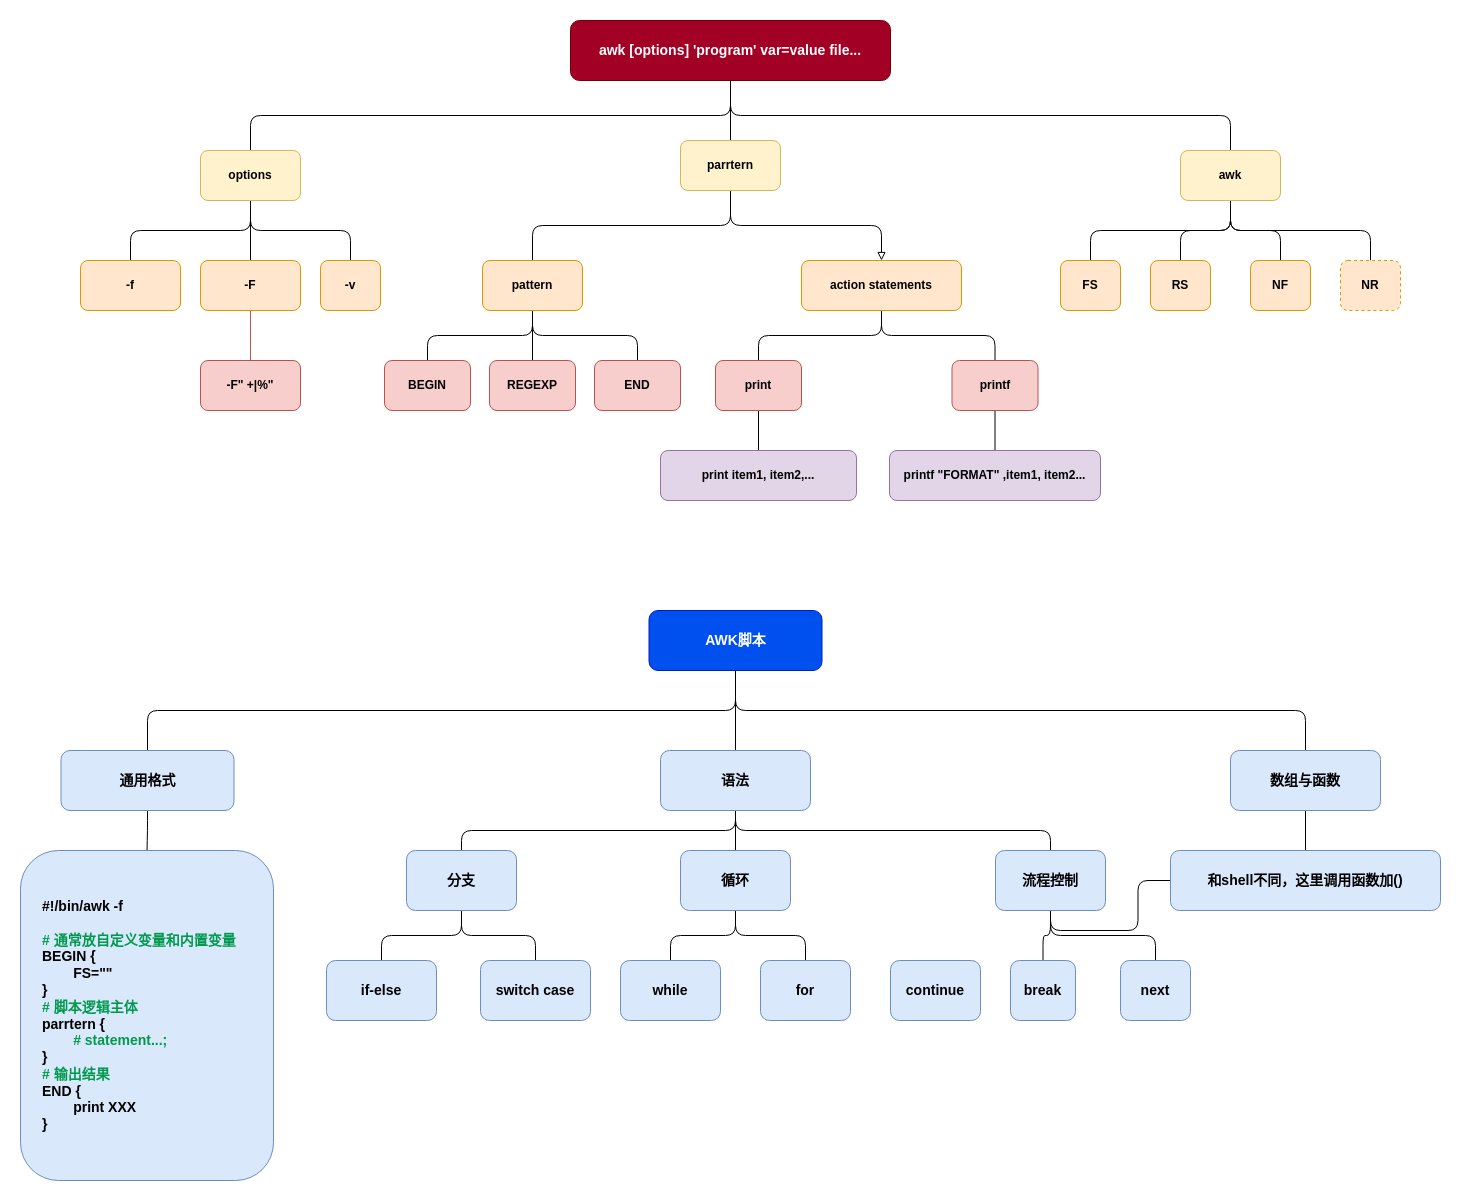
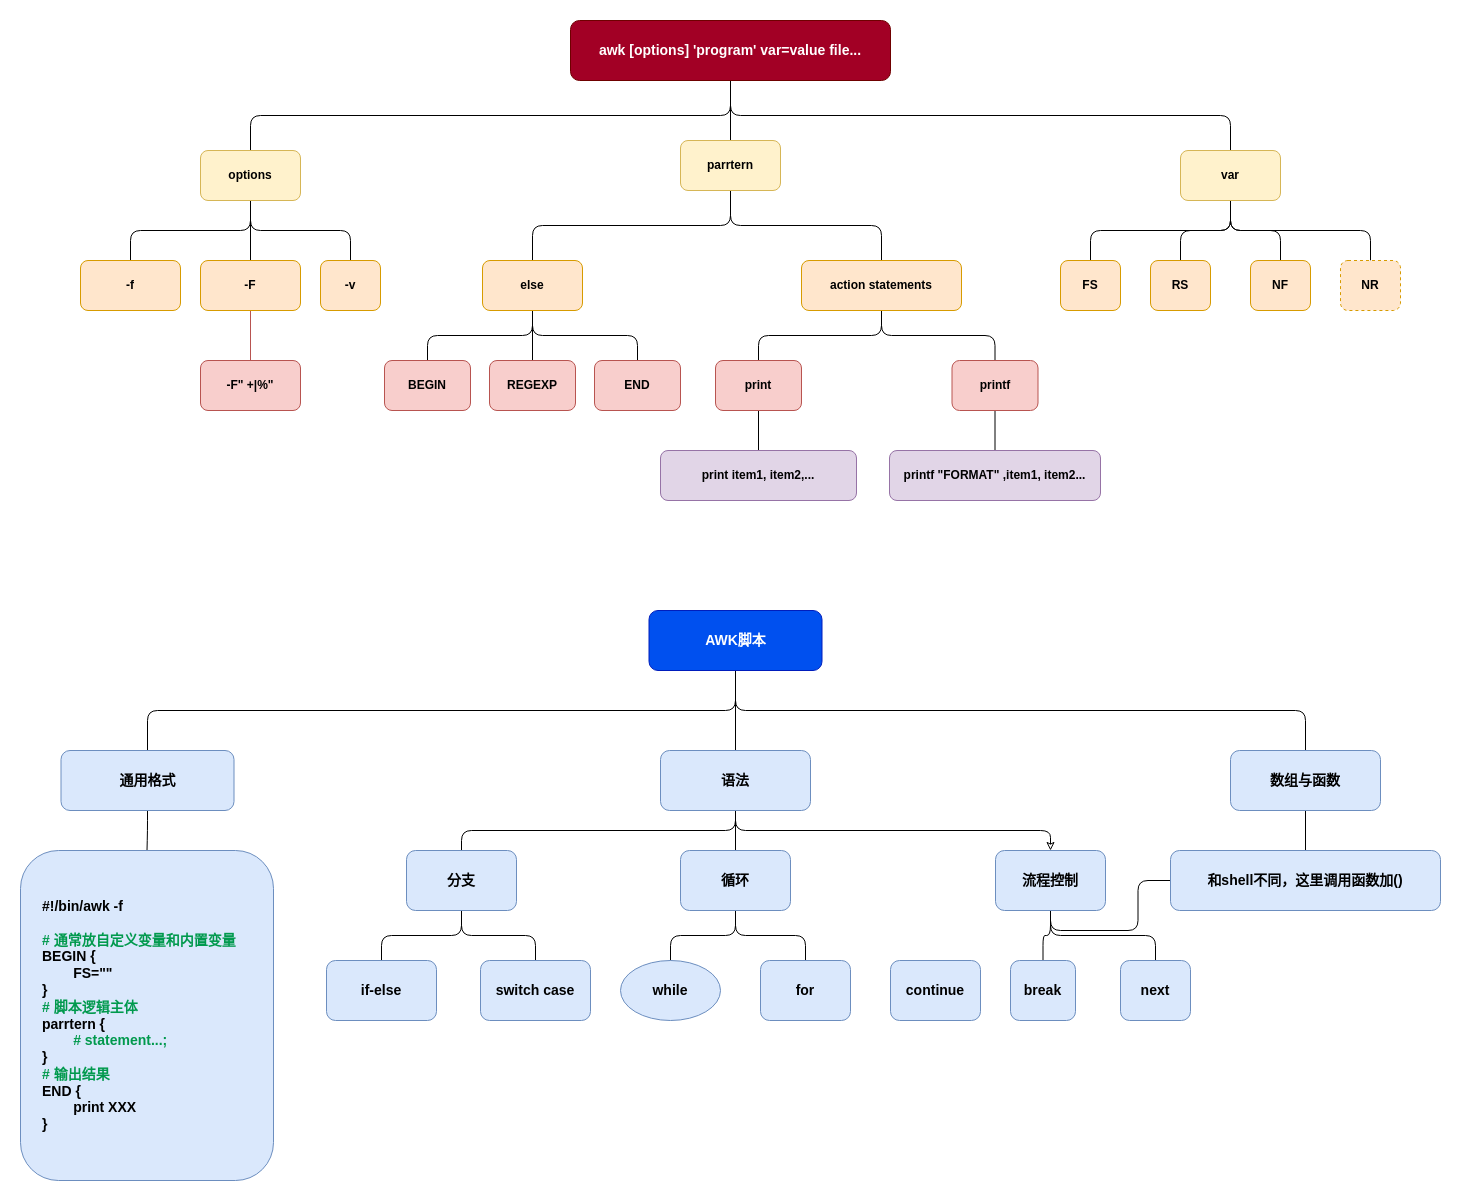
node "awk": label "awk" -> "var"
edge "parrtern" -> "action statements": arrowhead block -> none
node "pattern": label "pattern" -> "else"
edge "语法" -- "流程控制": arrowhead none -> classic
node "while": shape rounded rectangle -> ellipse
